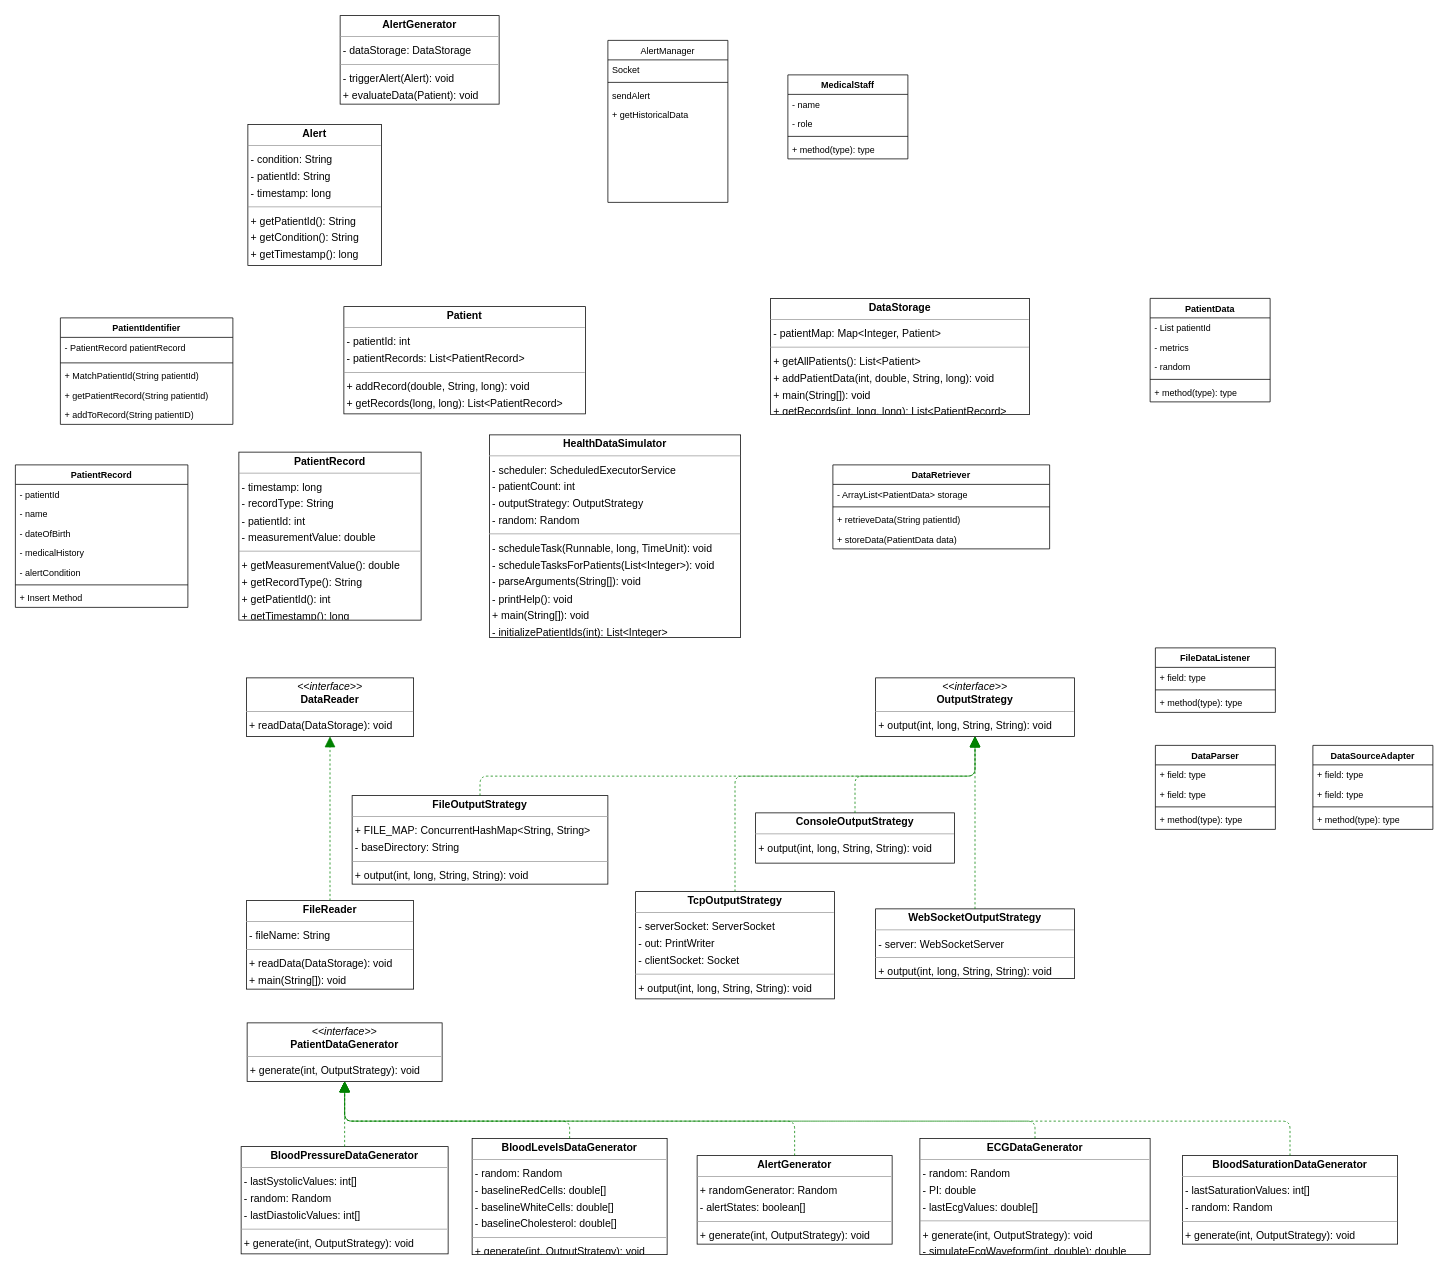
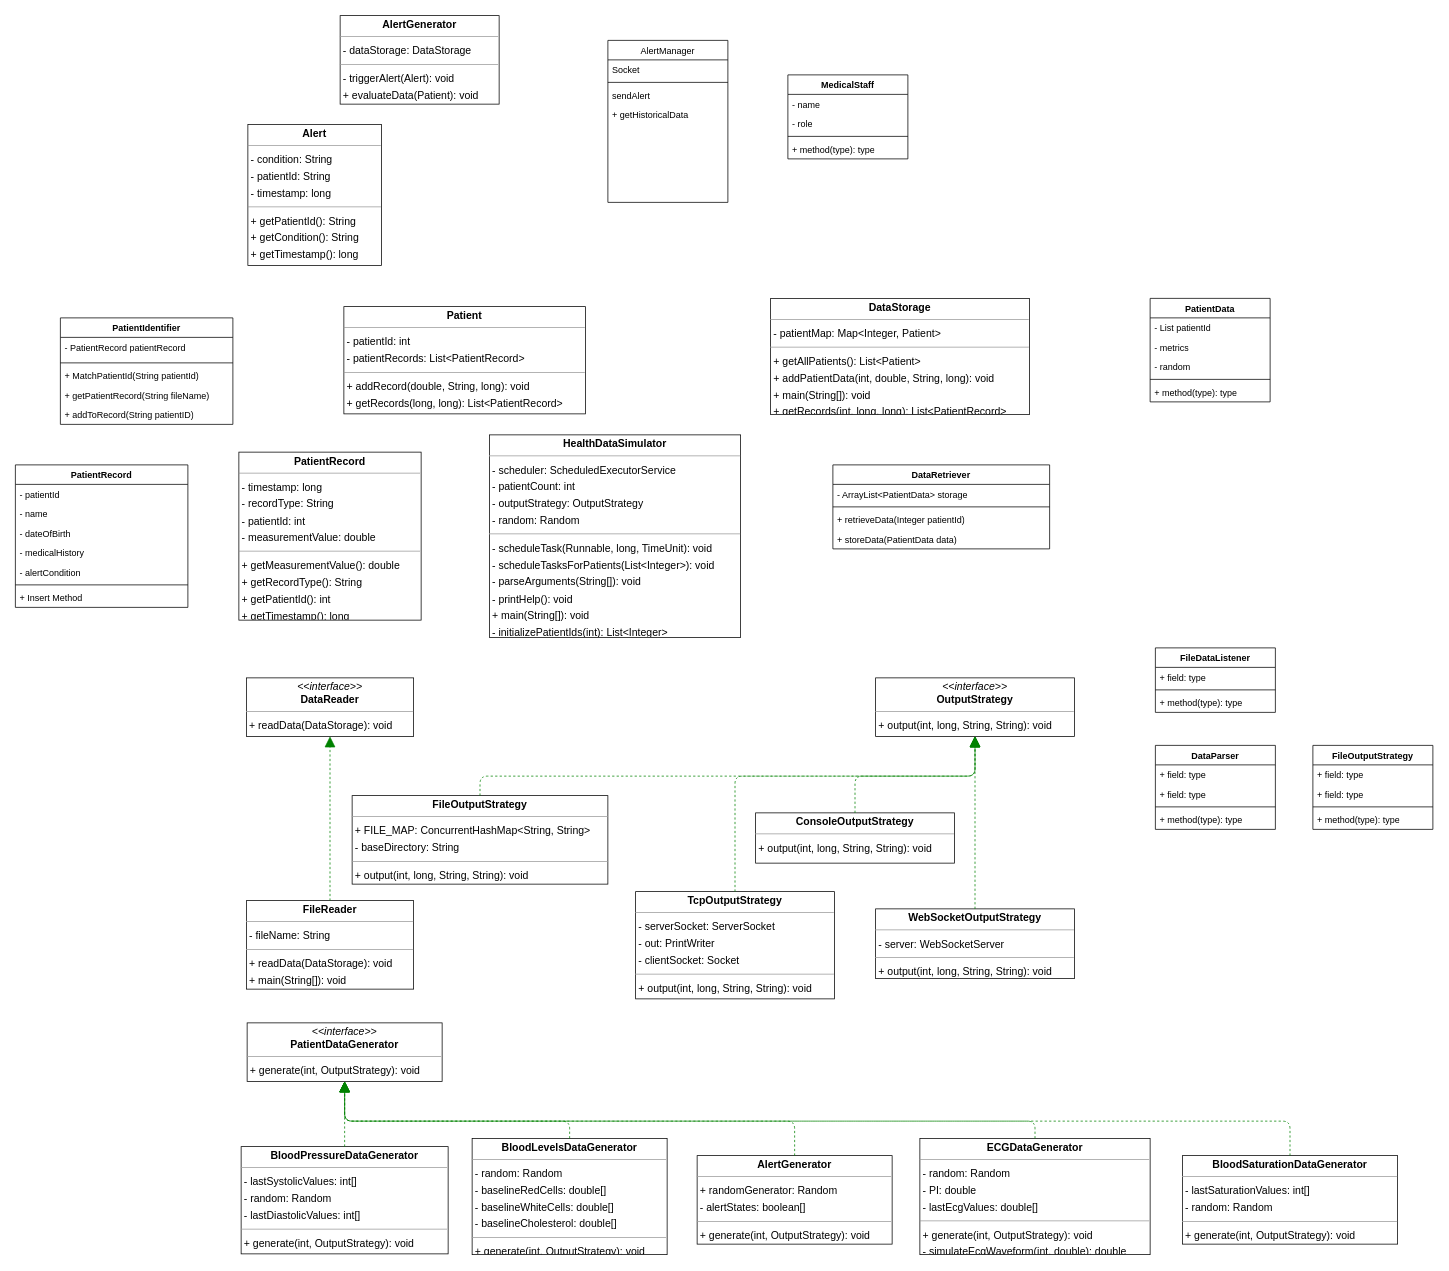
node "+ getPatientRecord(String patientId)": label "+ getPatientRecord(String patientId)" -> "+ getPatientRecord(String fileName)"
node "+ retrieveData(String patientId)": label "+ retrieveData(String patientId)" -> "+ retrieveData(Integer patientId)"
node "DataSourceAdapter": label "DataSourceAdapter" -> "FileOutputStrategy"
